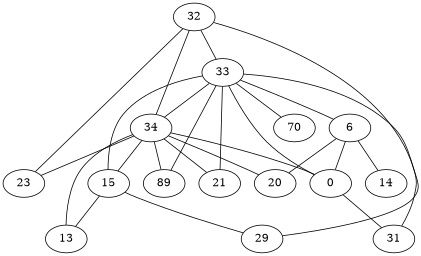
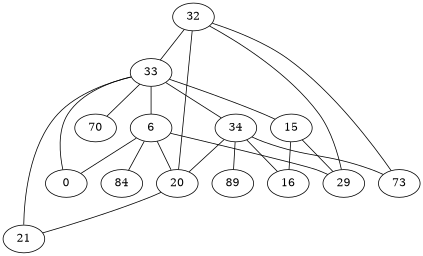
edge "32" -- "34": now "32" -- "20"
edge "33" -- "89": removed
edge "34" -- "0": removed
edge "6" -- "29": added
edge "34" -- "15": removed
edge "34" -- "21": now "20" -- "21"
node "23": label "23" -> "73"
node "14": label "14" -> "84"
node "13": label "13" -> "16"
node "31": removed
